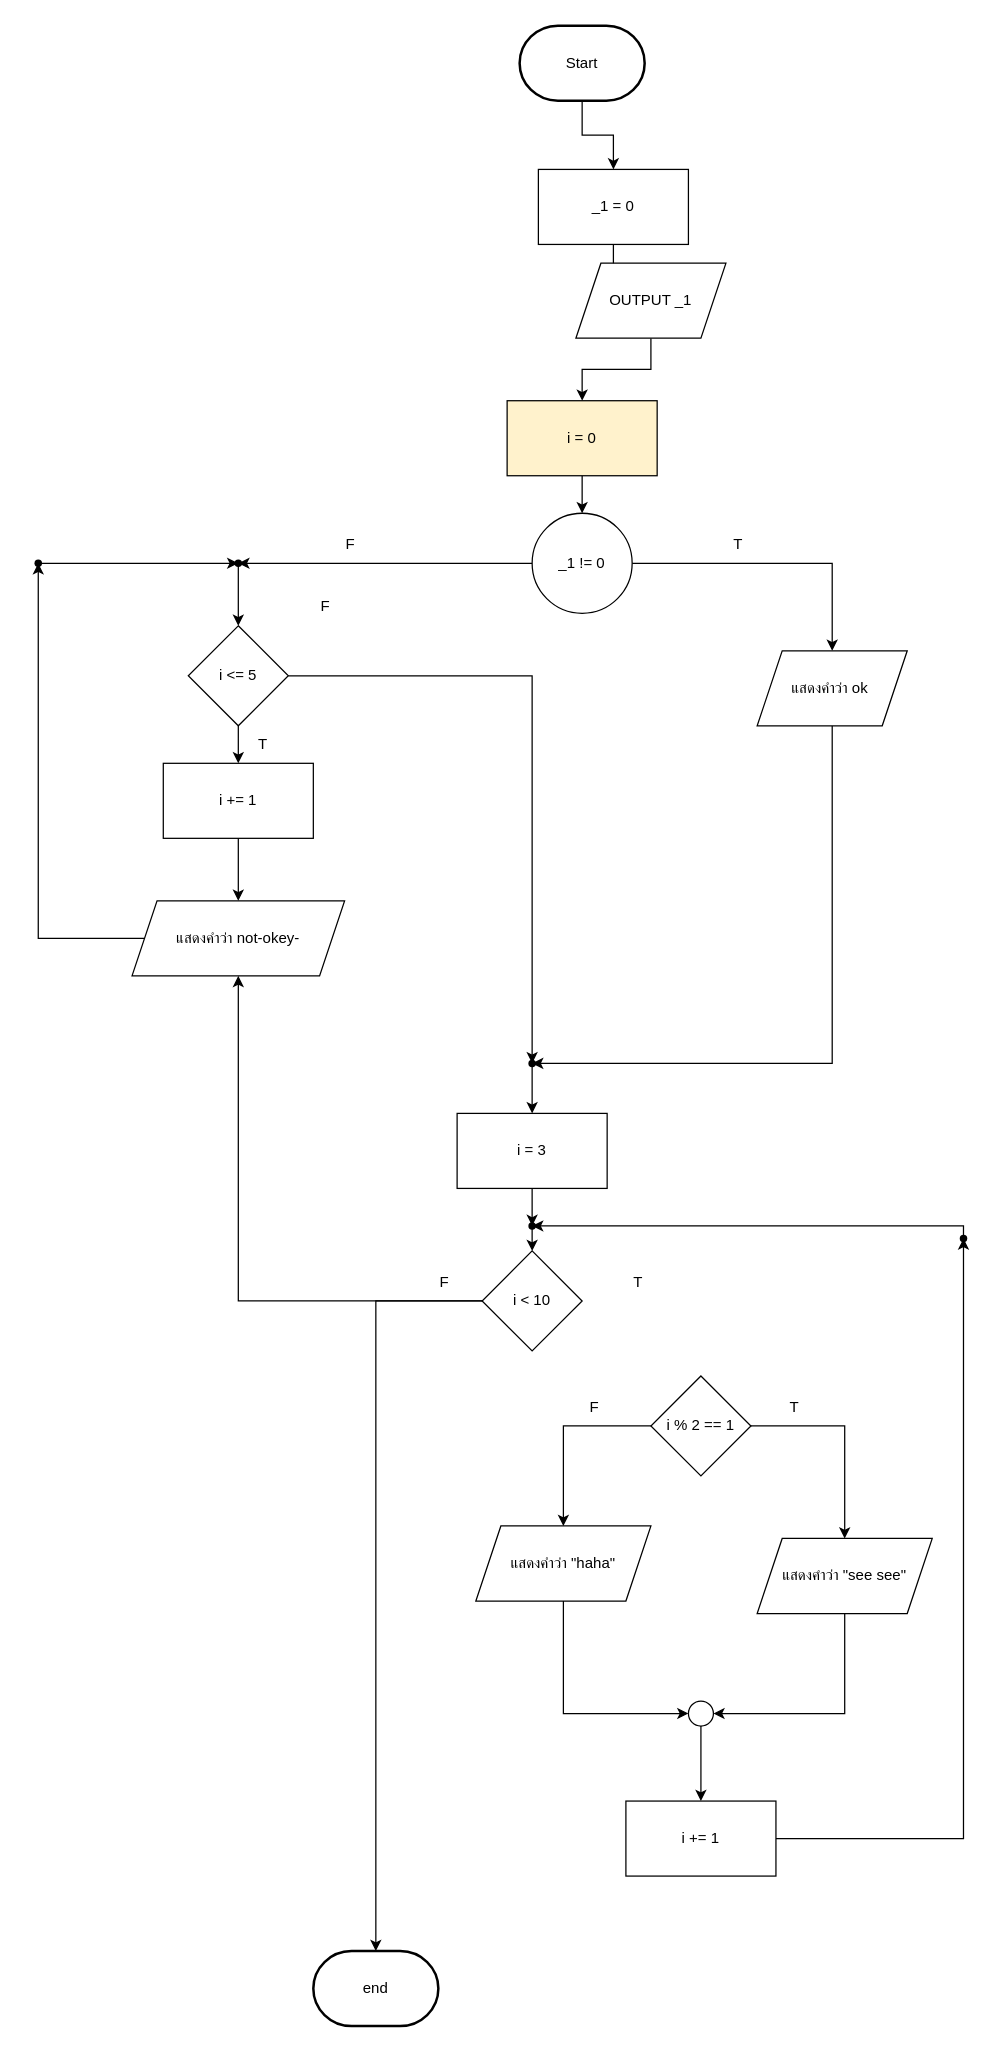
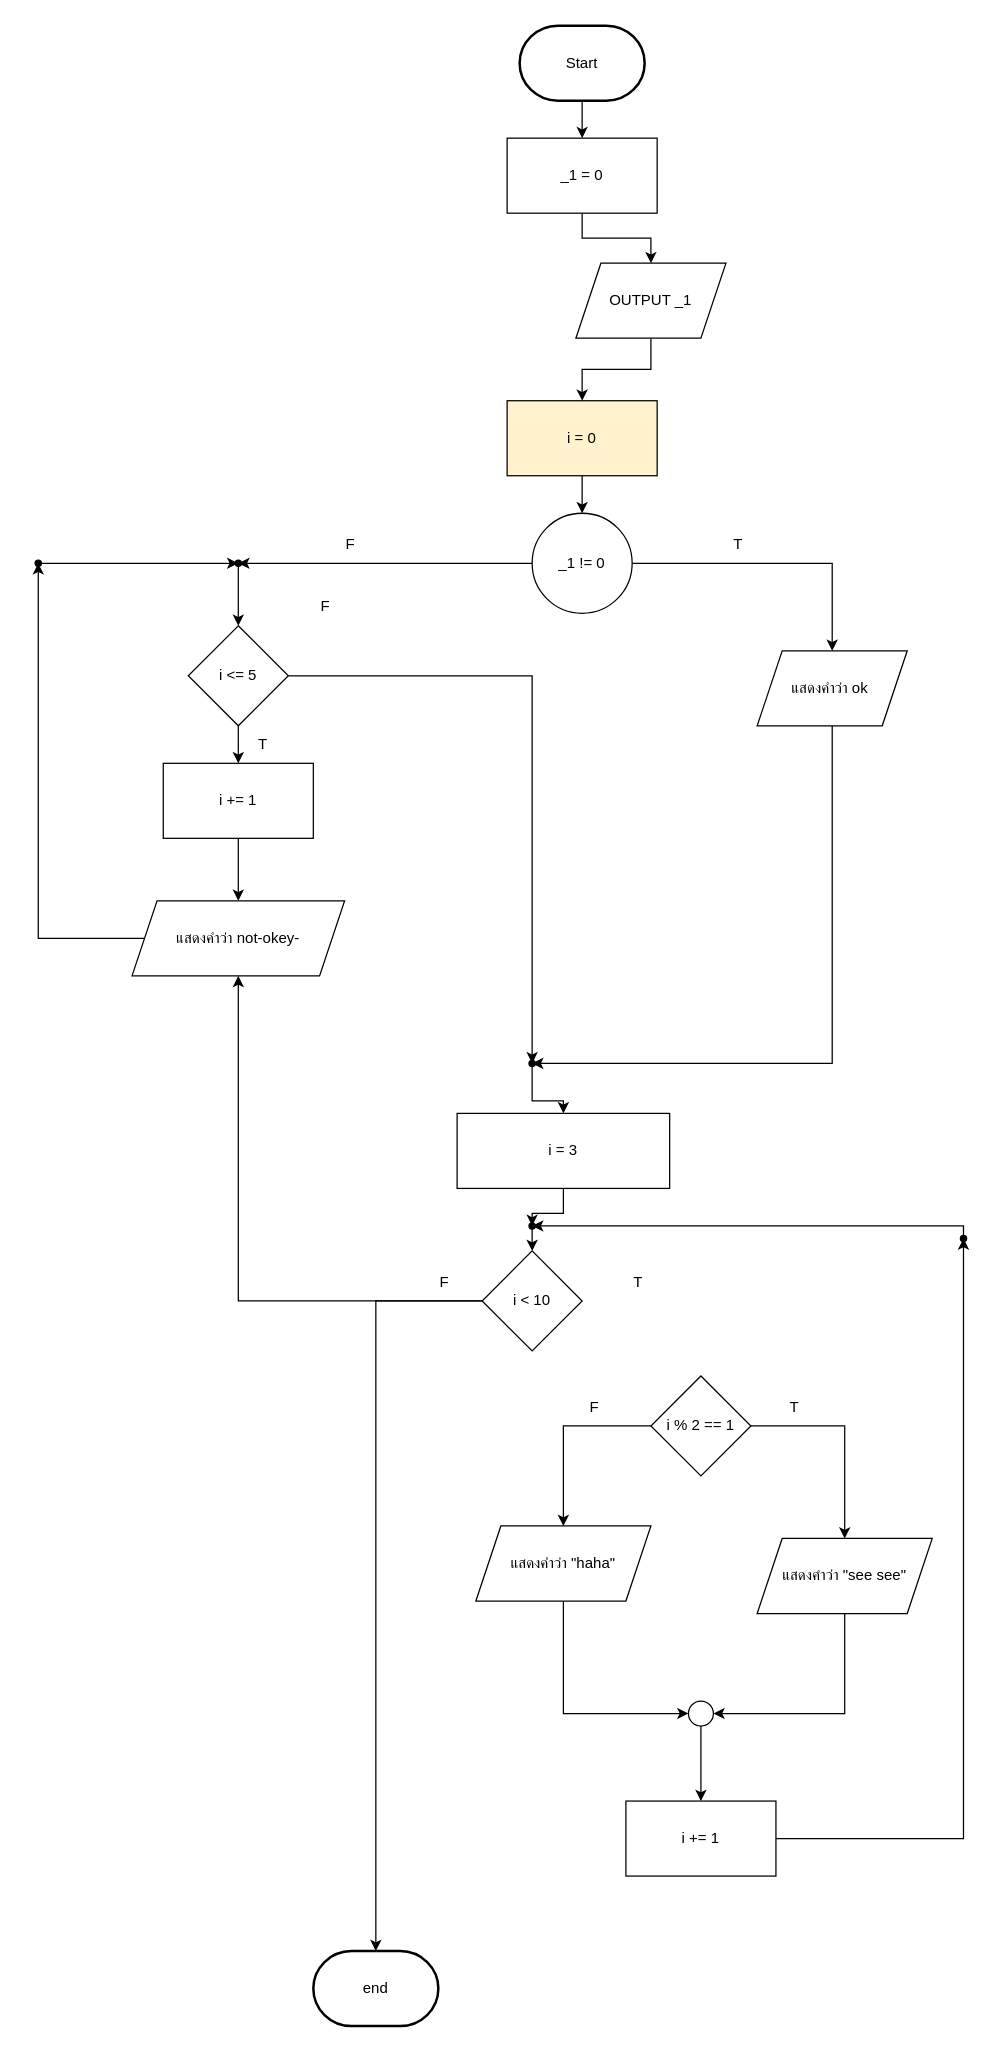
node "_1 = 0": moved (613, 207) -> (582, 176)
node "i = 3": size 150x75 -> 213x75
